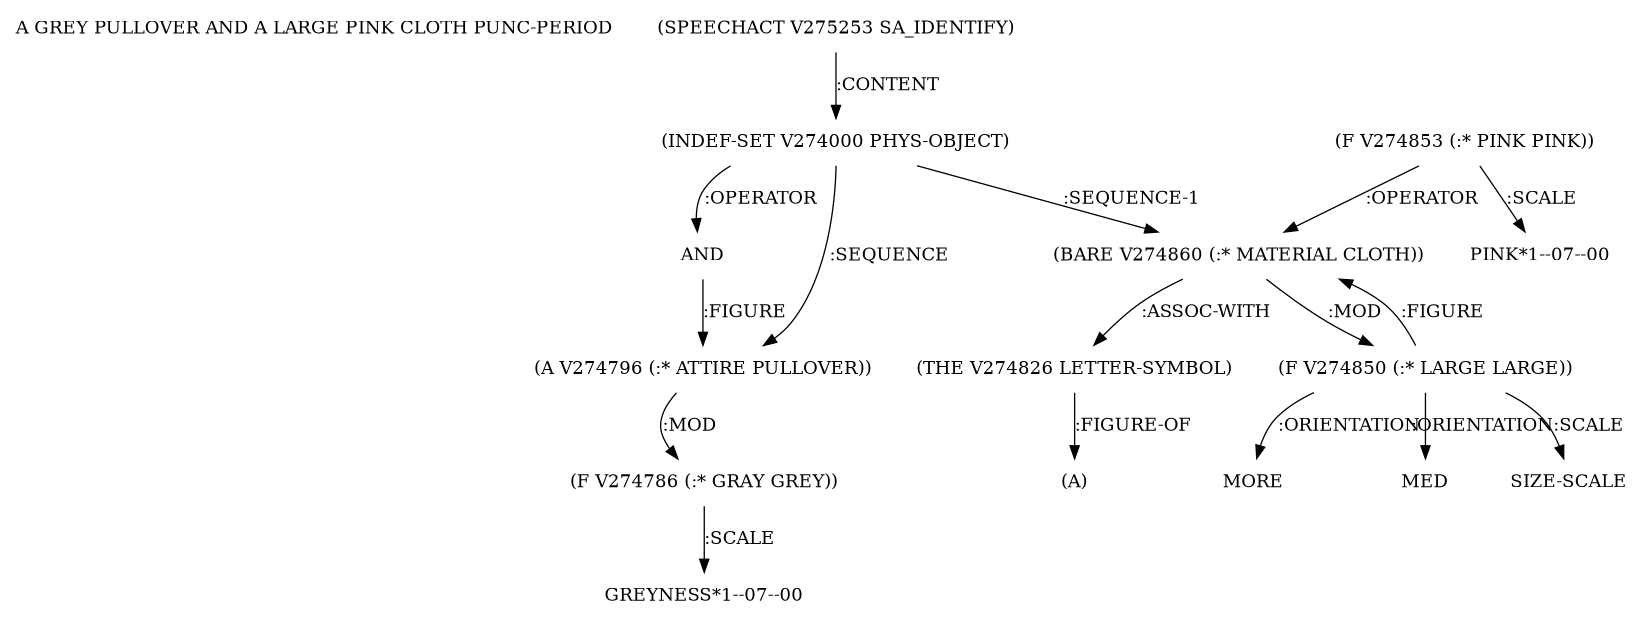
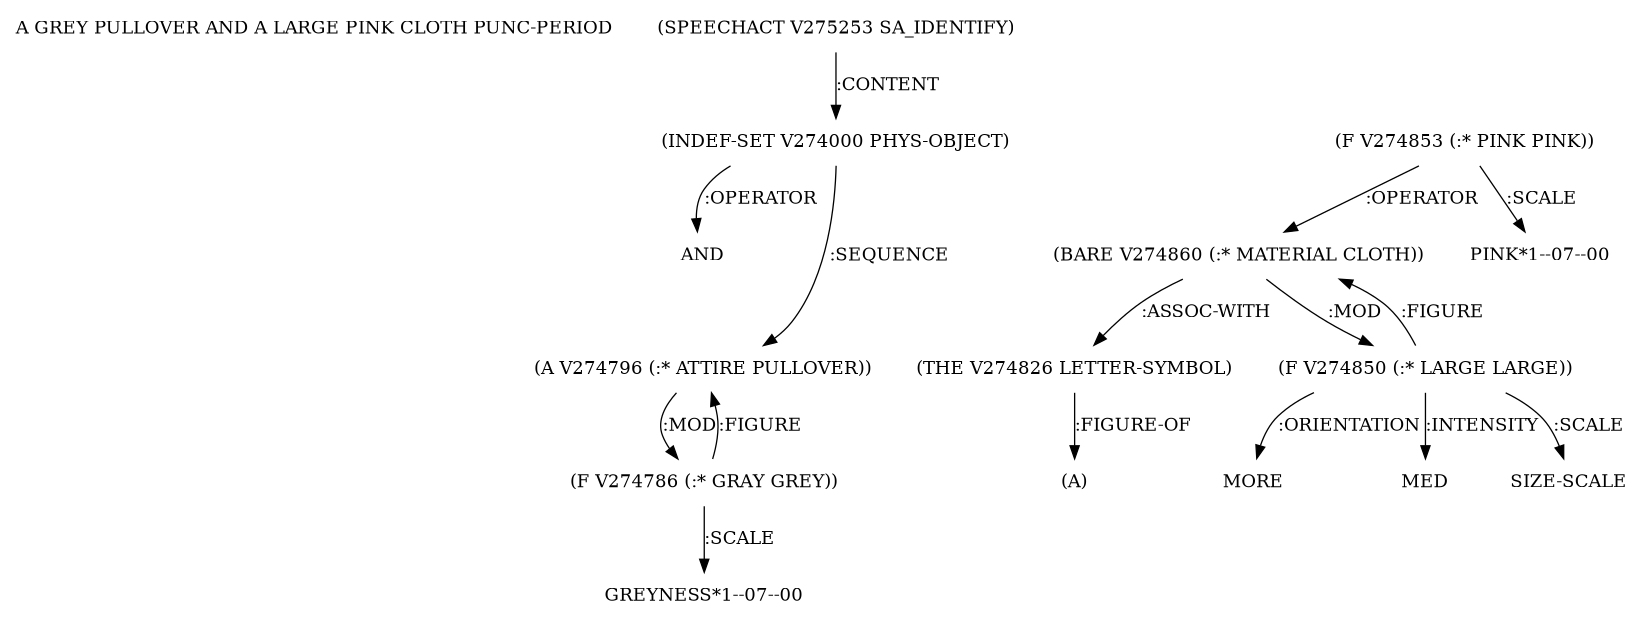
edge "(INDEF-SET V274000 PHYS-OBJECT)" -> "(BARE V274860 (:* MATERIAL CLOTH))": removed, label ":SEQUENCE-1"
edge "AND" -> "(A V274796 (:* ATTIRE PULLOVER))": now "(F V274786 (:* GRAY GREY))" -> "(A V274796 (:* ATTIRE PULLOVER))"
edge "(F V274850 (:* LARGE LARGE))" -> "MED": label ":ORIENTATION" -> ":INTENSITY"
